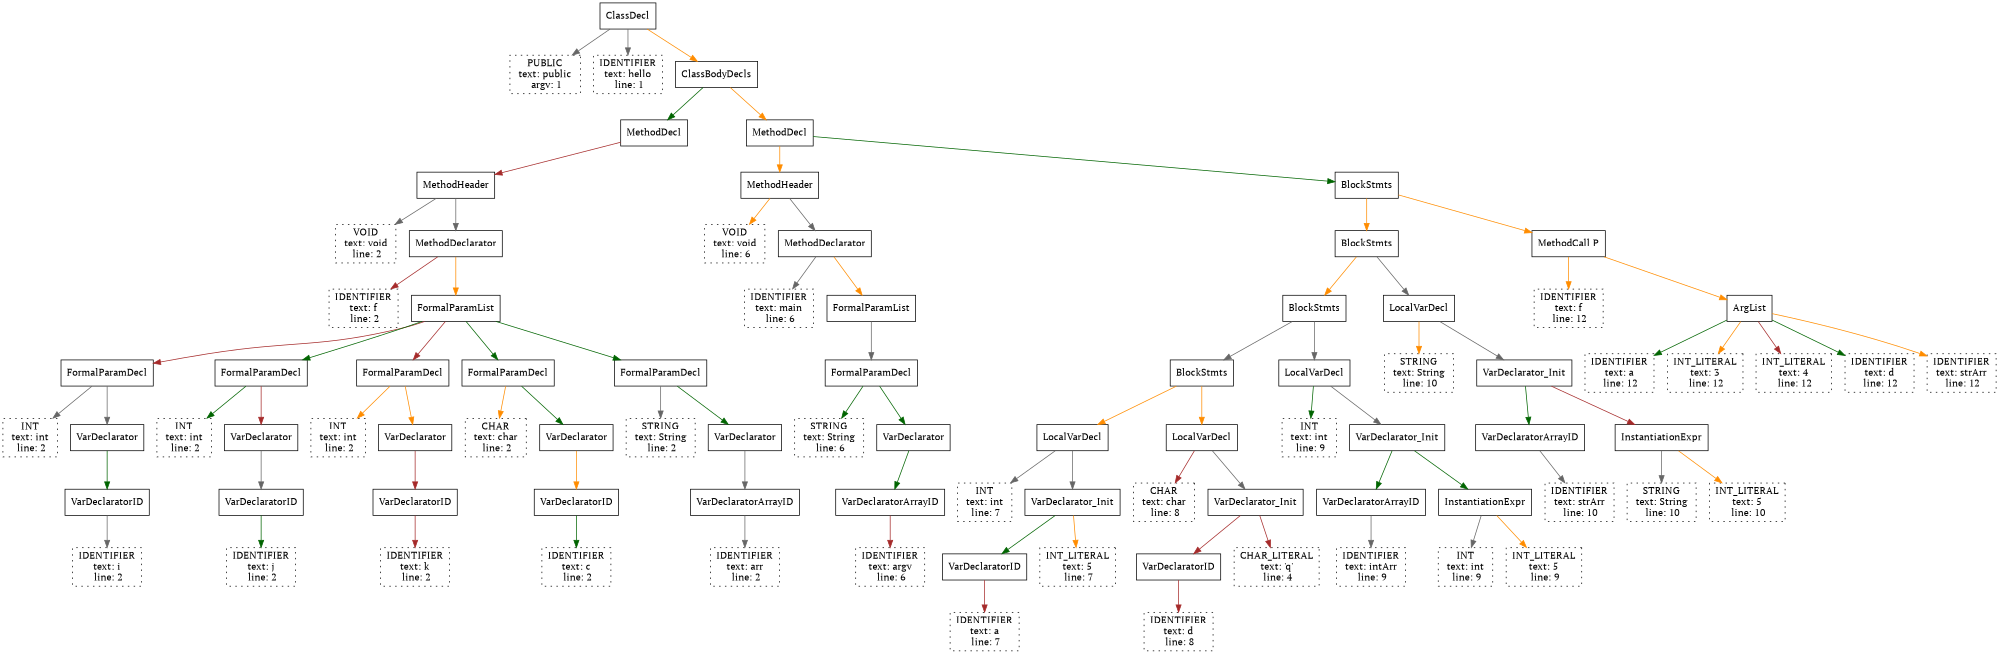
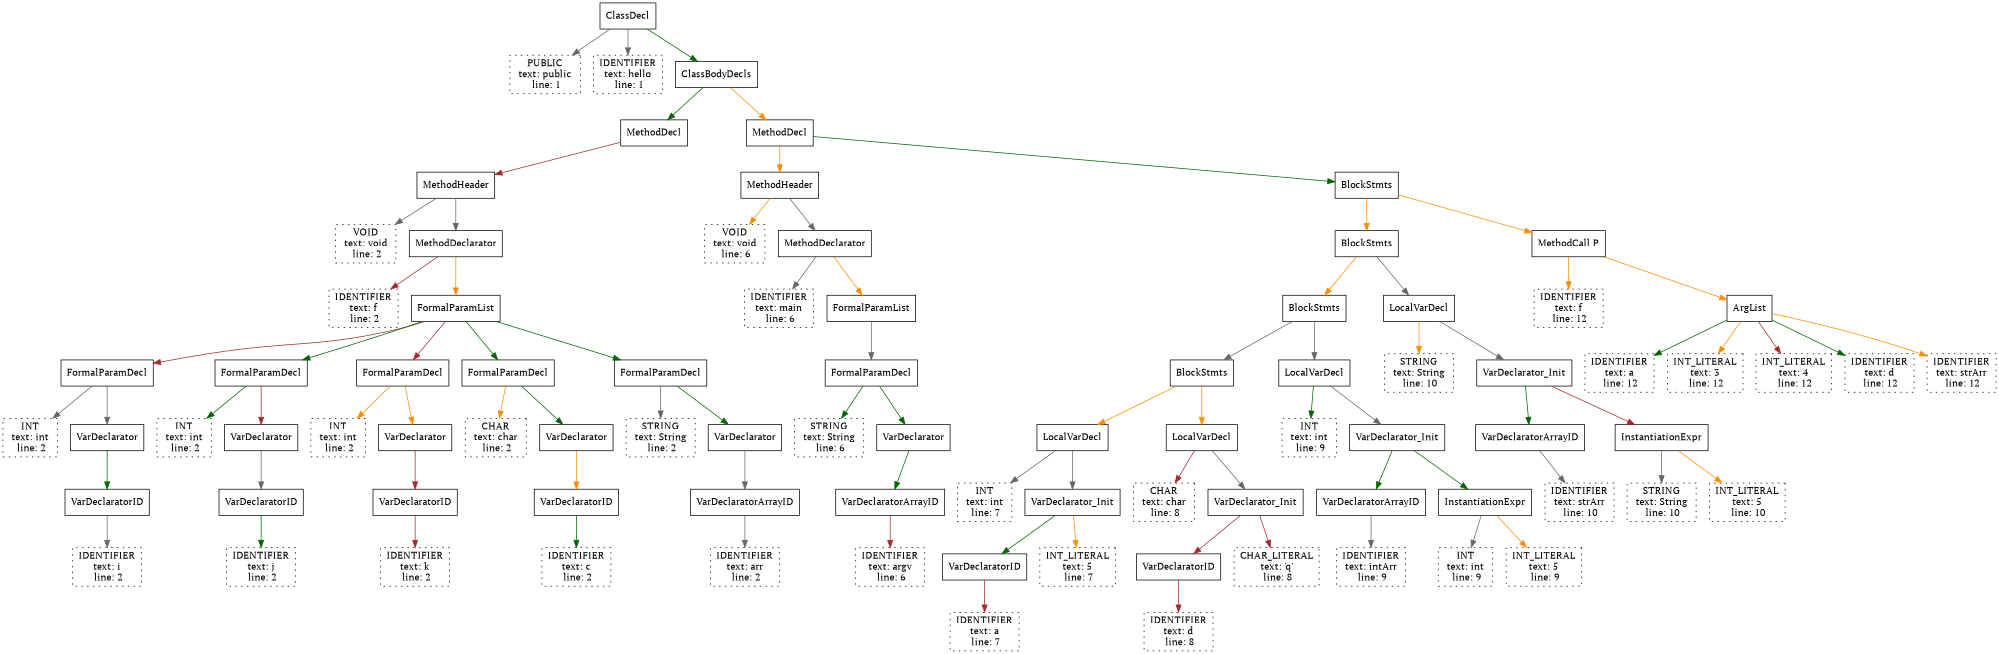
edge "ClassDecl" -> "ClassBodyDecls": color darkorange -> darkgreen
node "PUBLIC": text "argv: 1" -> "line: 1"
node "CHAR_LITERAL": text "line: 4" -> "line: 8"
